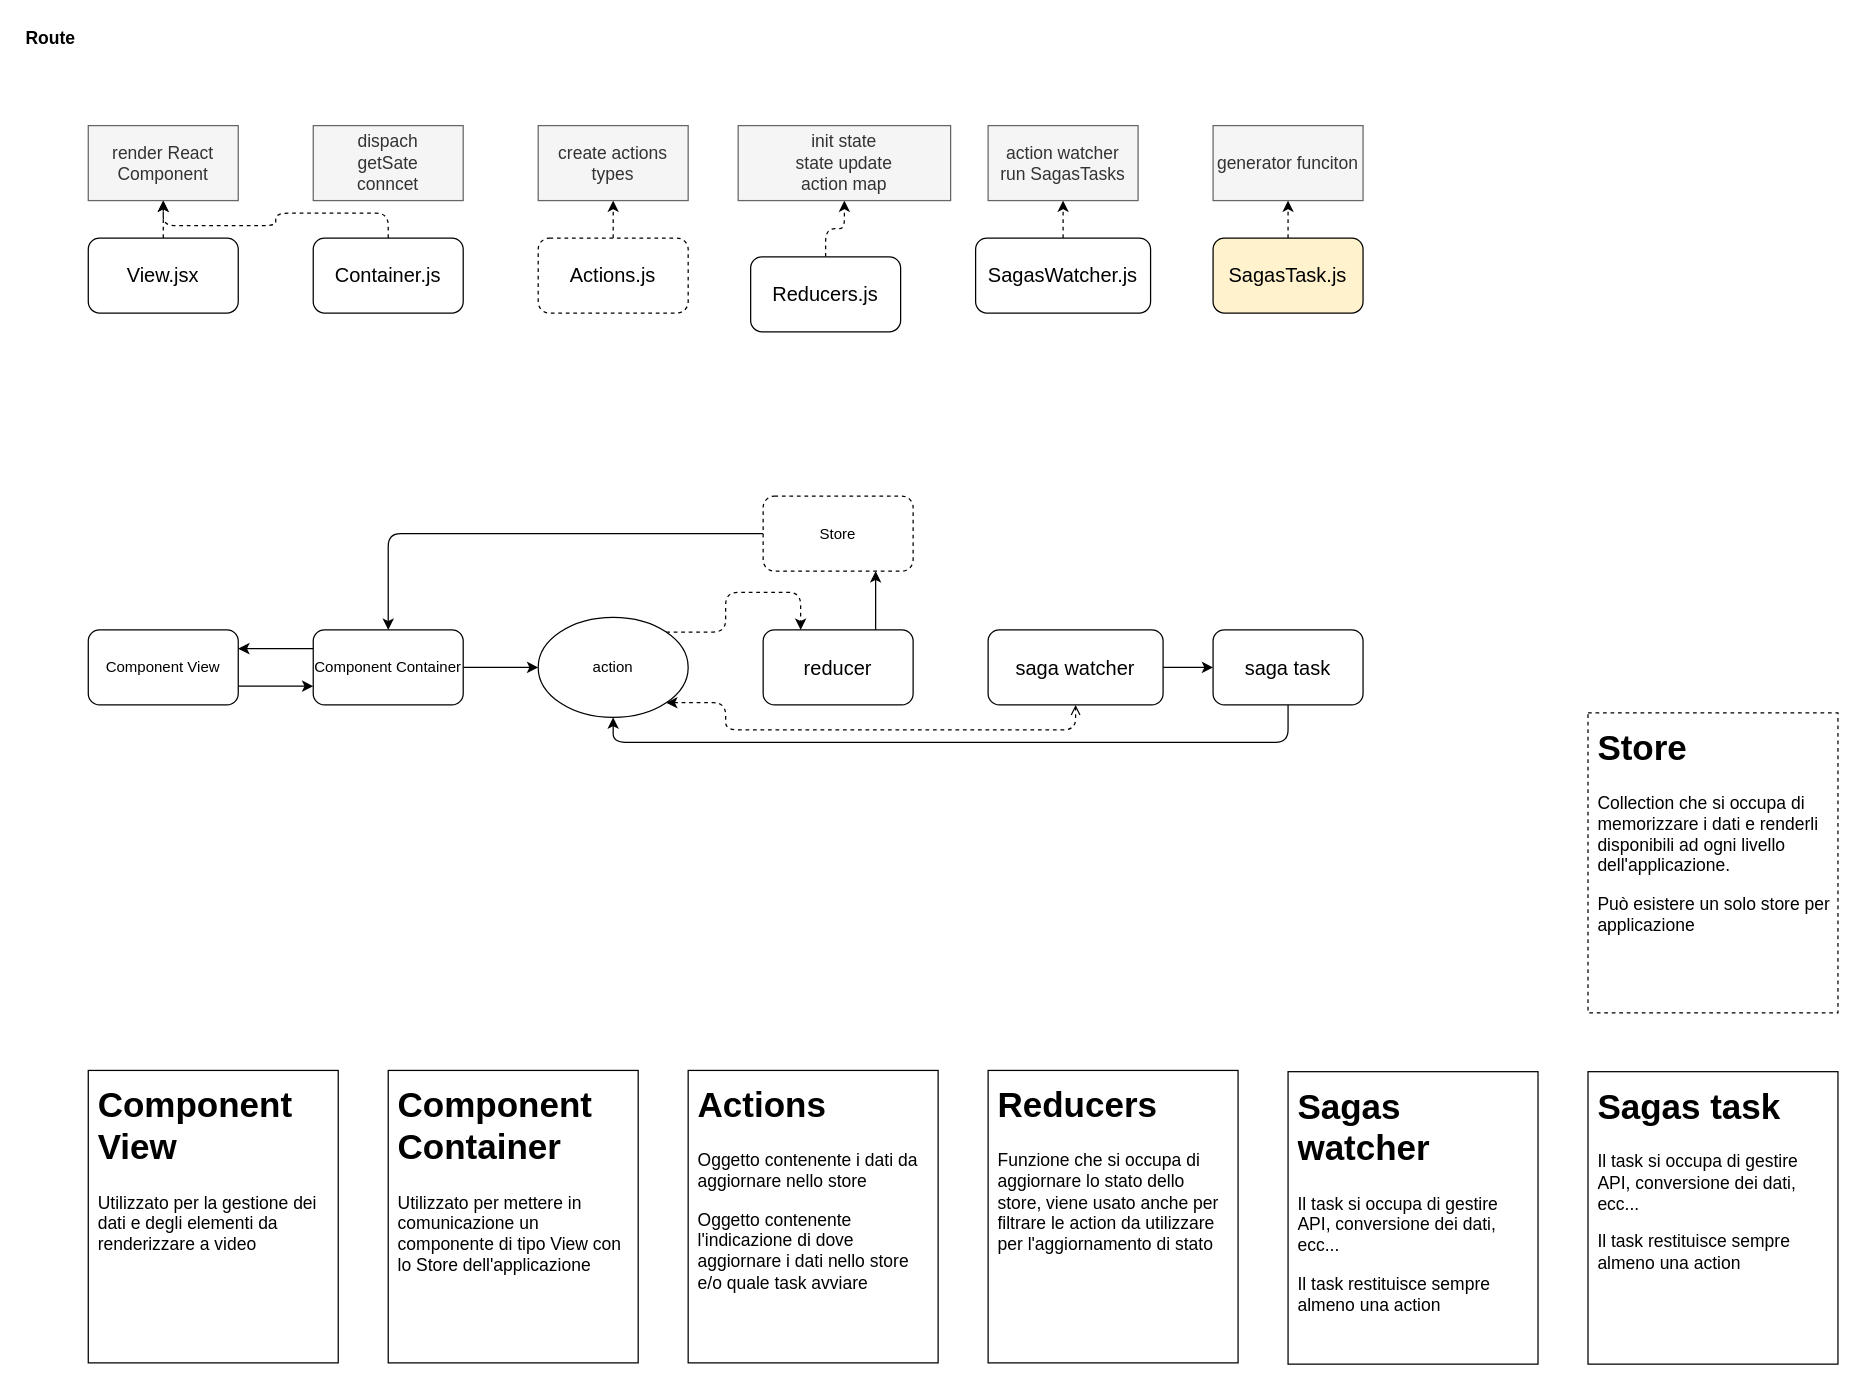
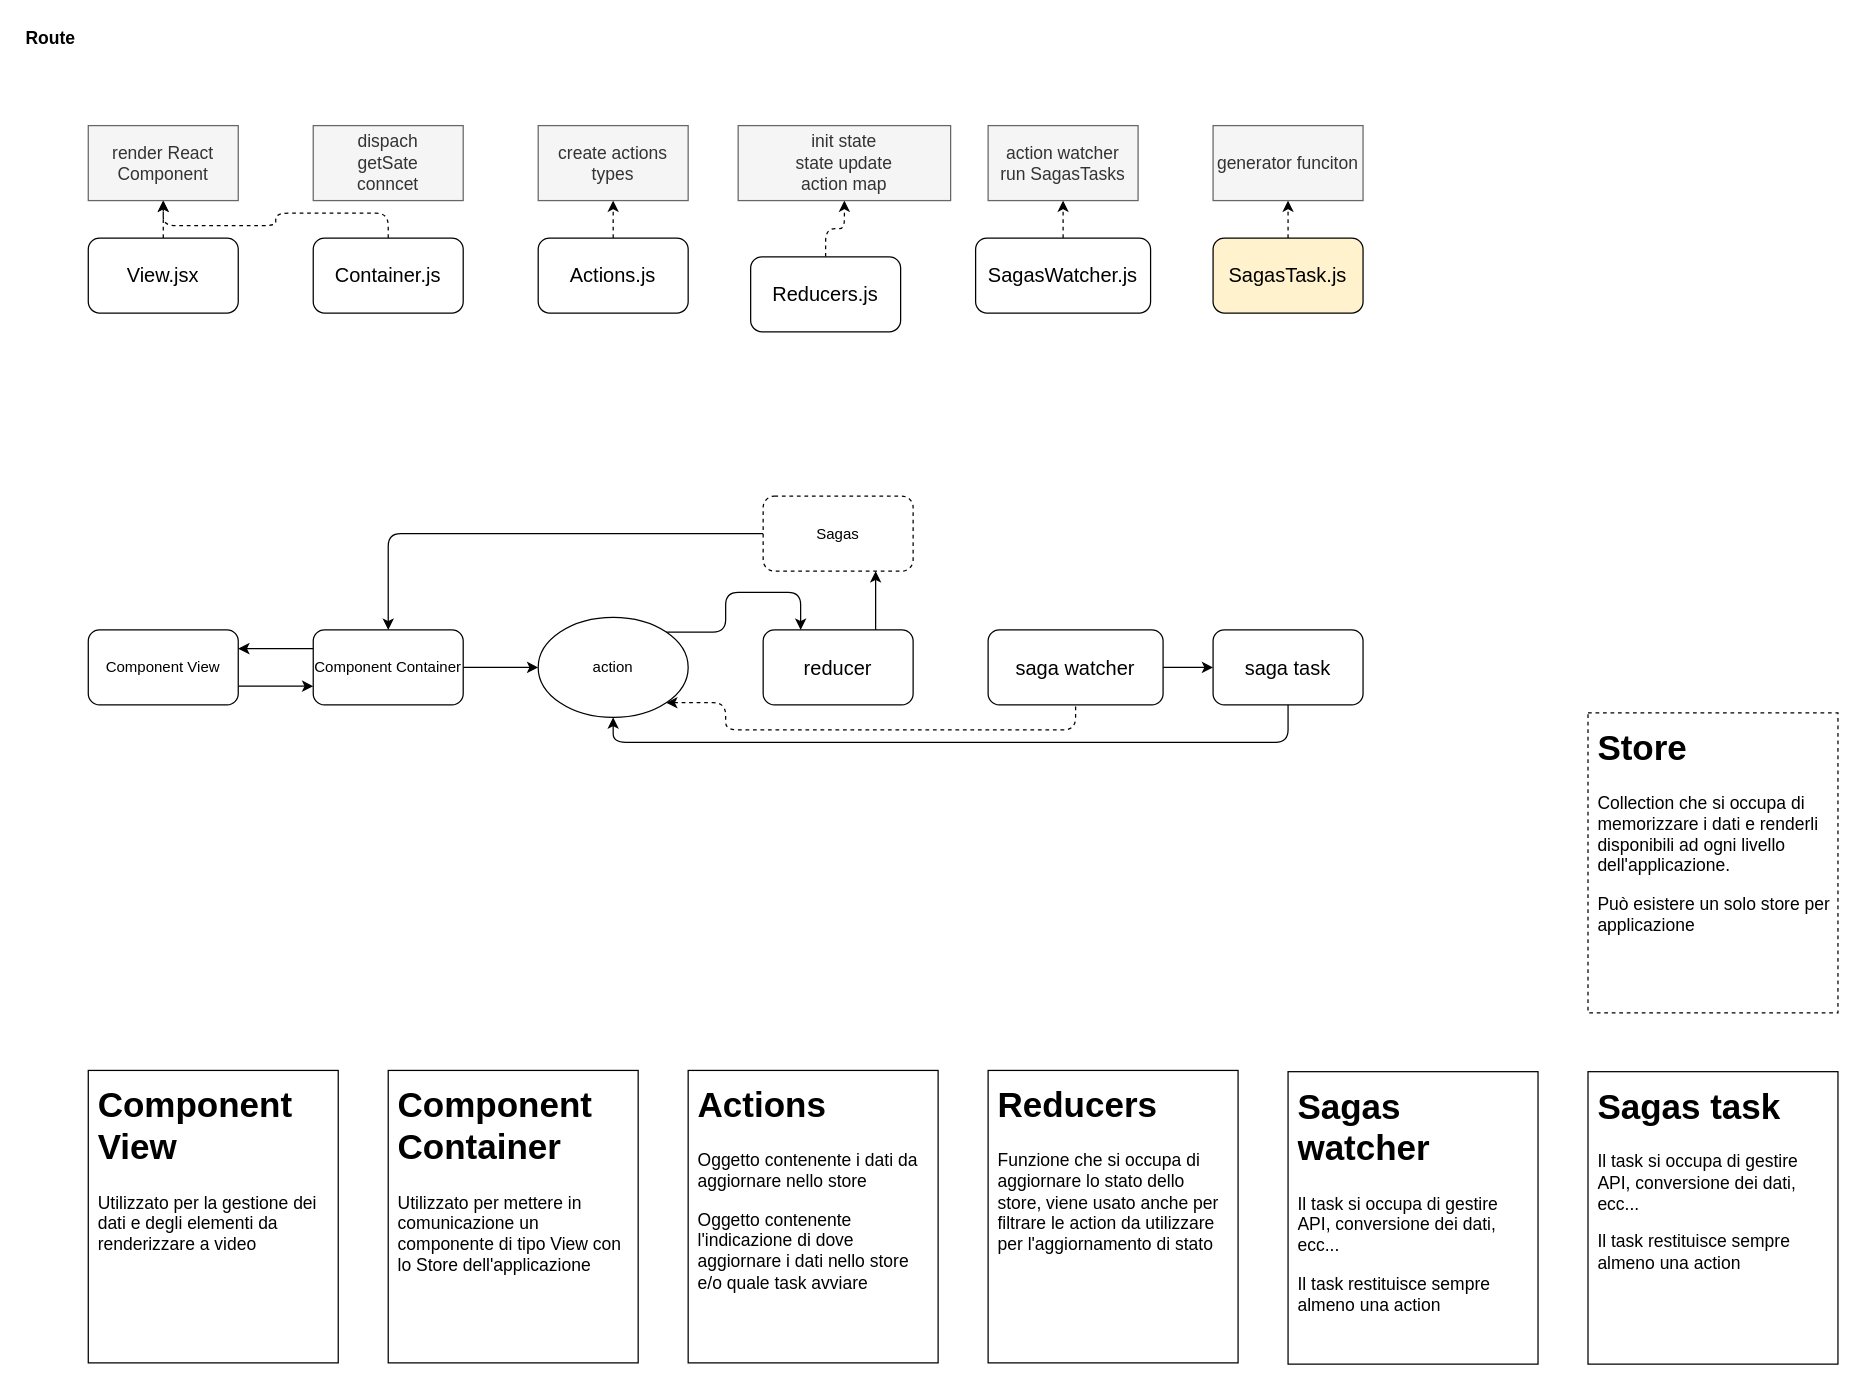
node "Actions.js": style dashed -> solid
node "Store": label "Store" -> "Sagas"
edge "action" -> "reducer": style dashed -> solid
edge "action" -- "saga watcher": arrowhead open -> none
